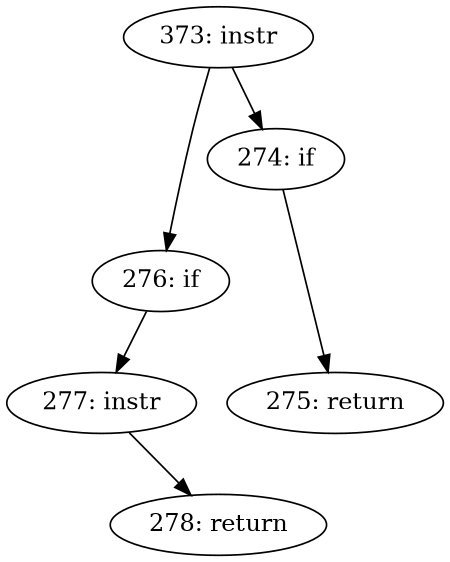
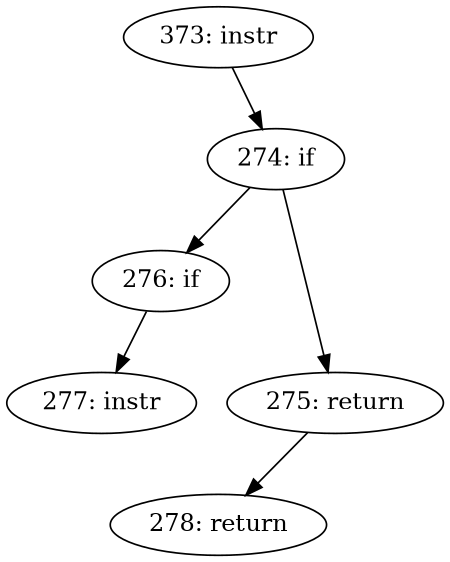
edge "373: instr" -> "276: if": now "274: if" -> "276: if"
edge "277: instr" -> "278: return": now "275: return" -> "278: return"
